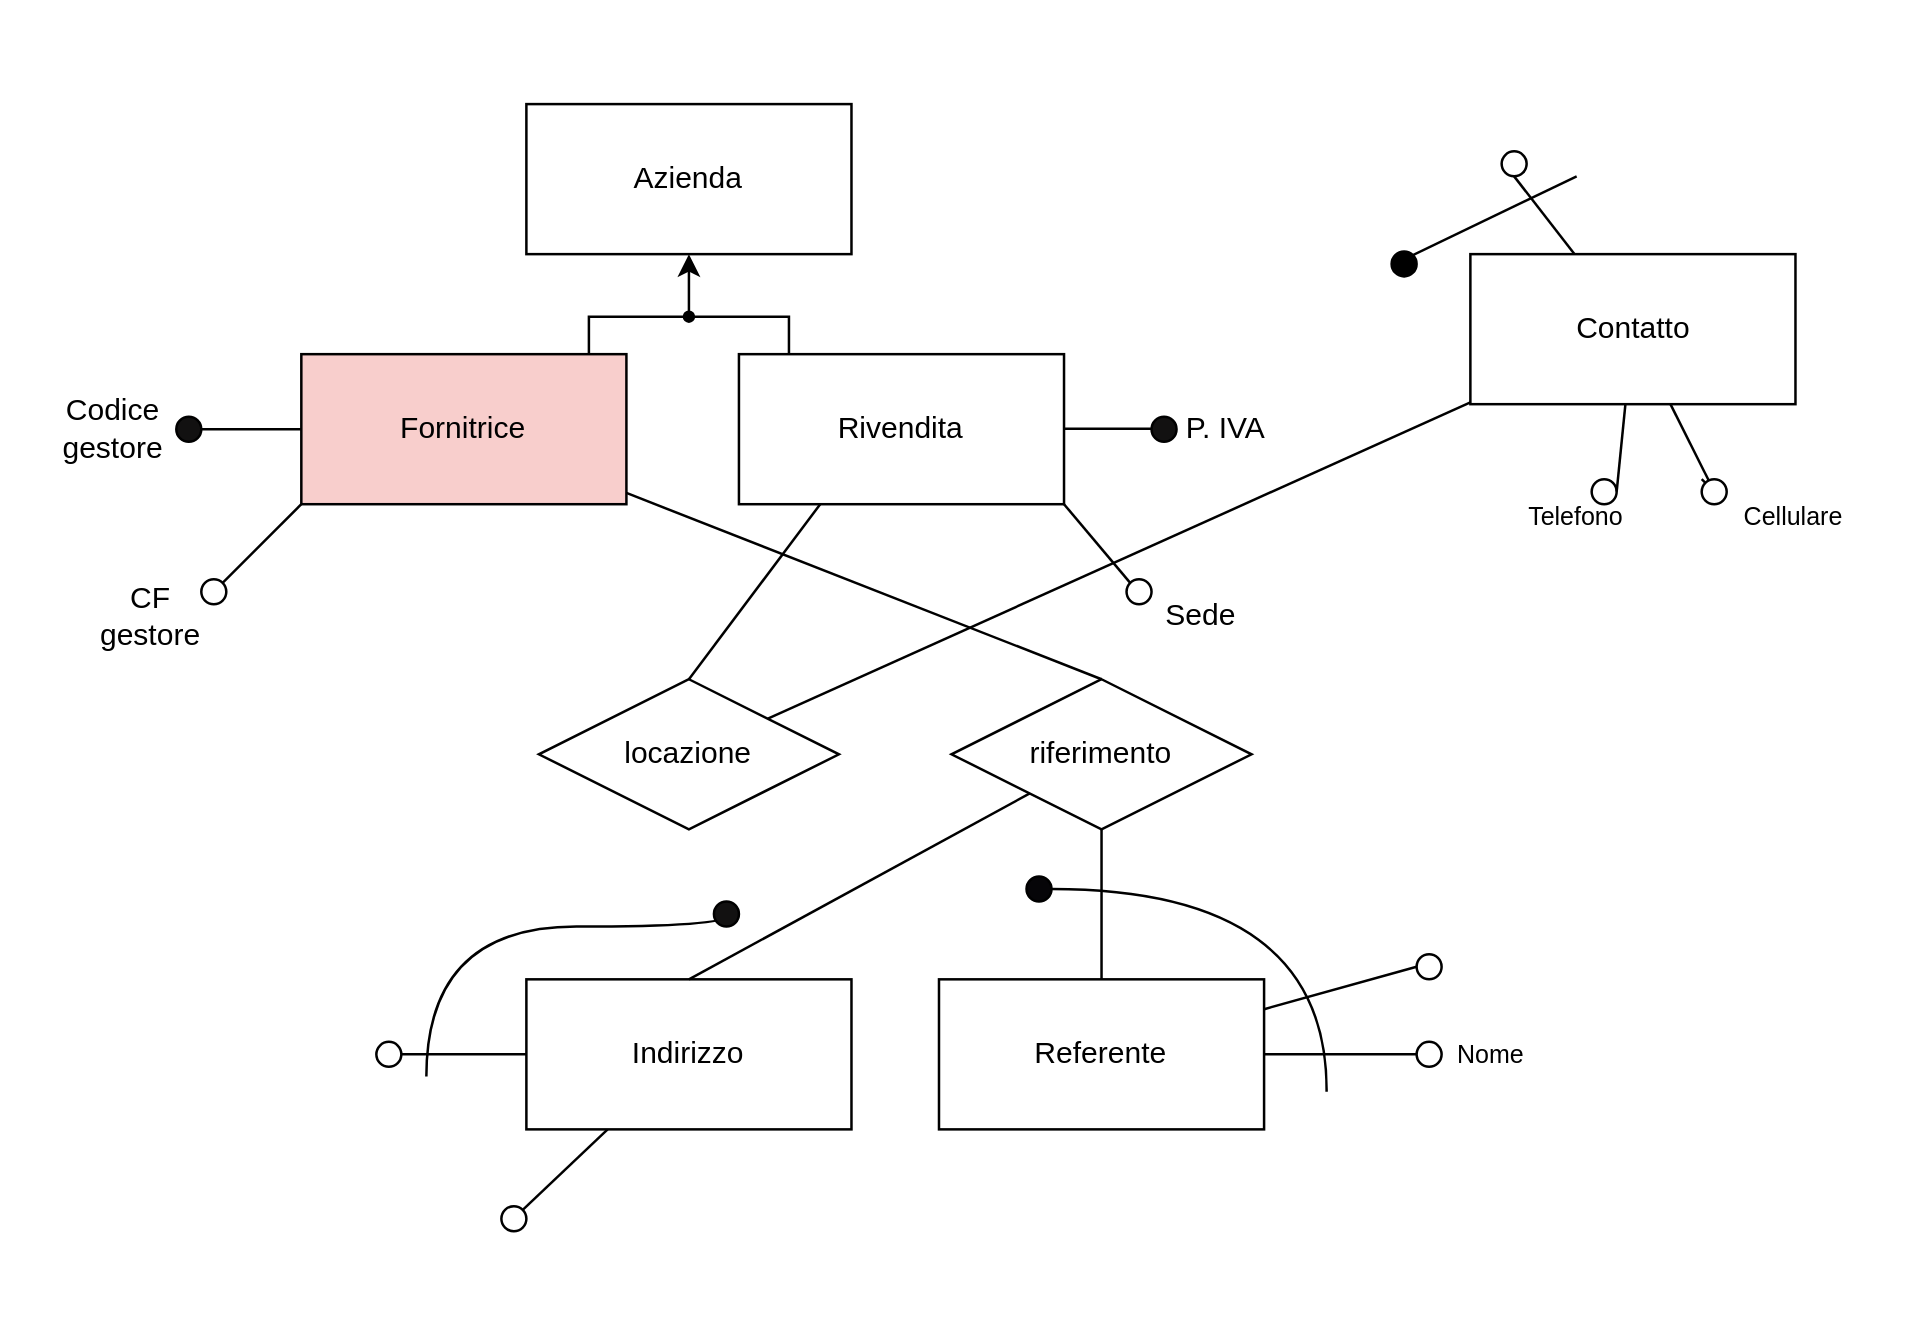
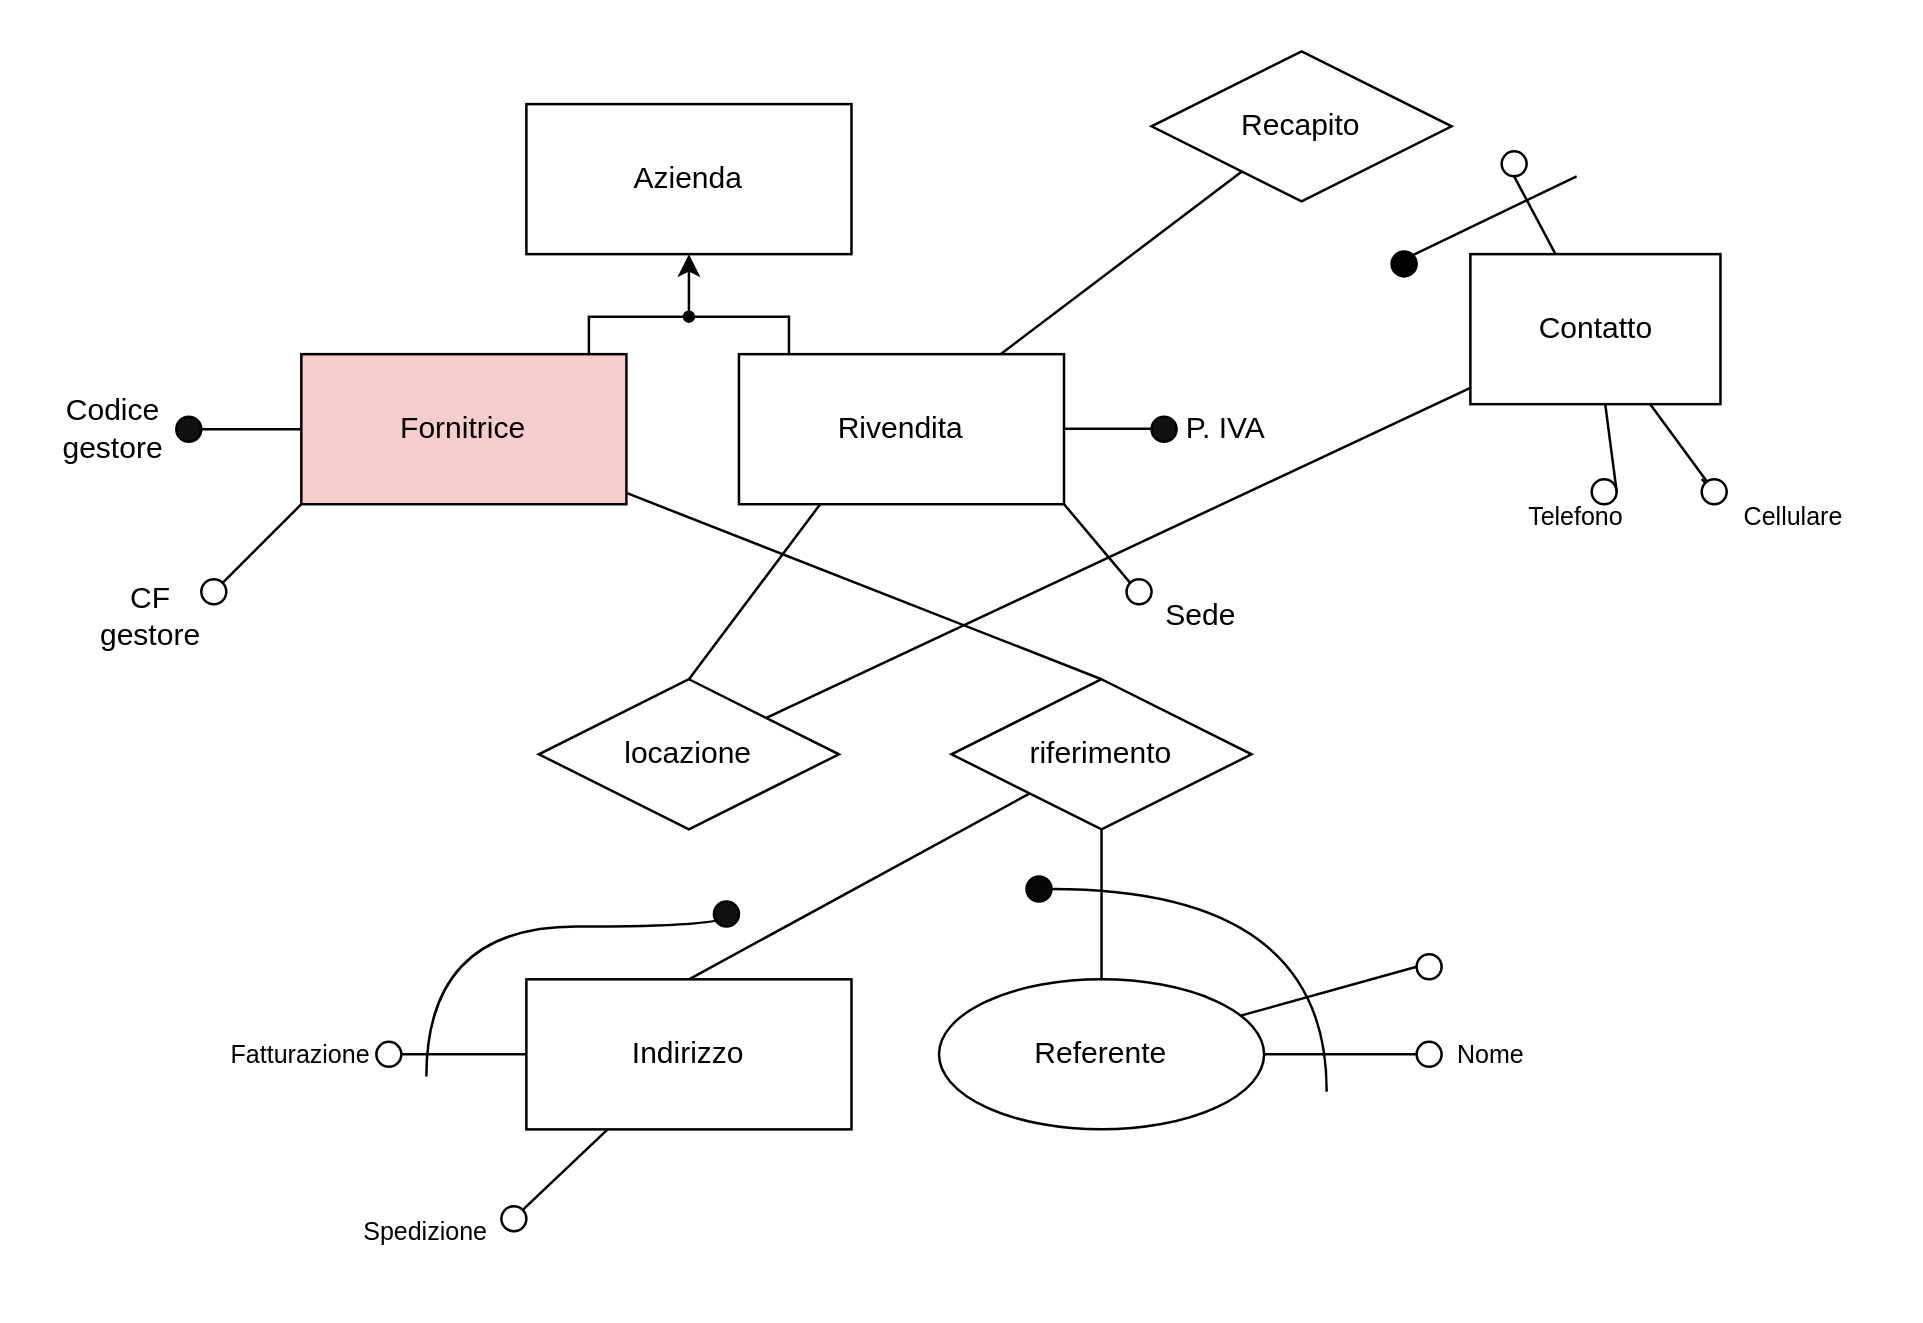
node "Recapito": added
edge "Recapito" -- "Rivendita": added
node "Contatto": size 325x150 -> 250x150
node "Fatturazione": added
node "Referente": shape rectangle -> ellipse
node "Spedizione": added
